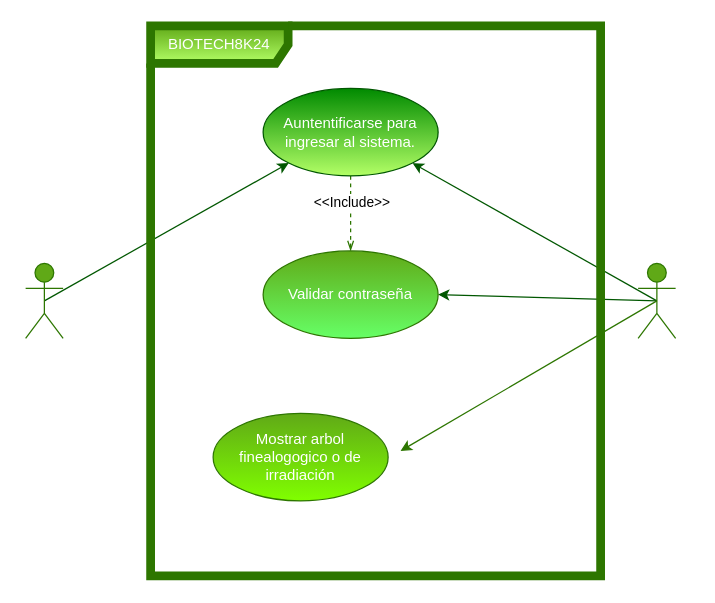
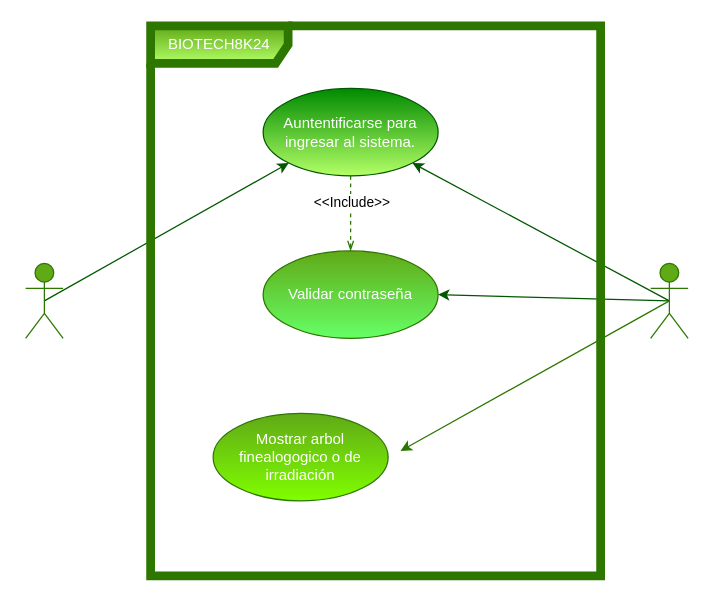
node "App": moved (657, 301) -> (669, 301)
